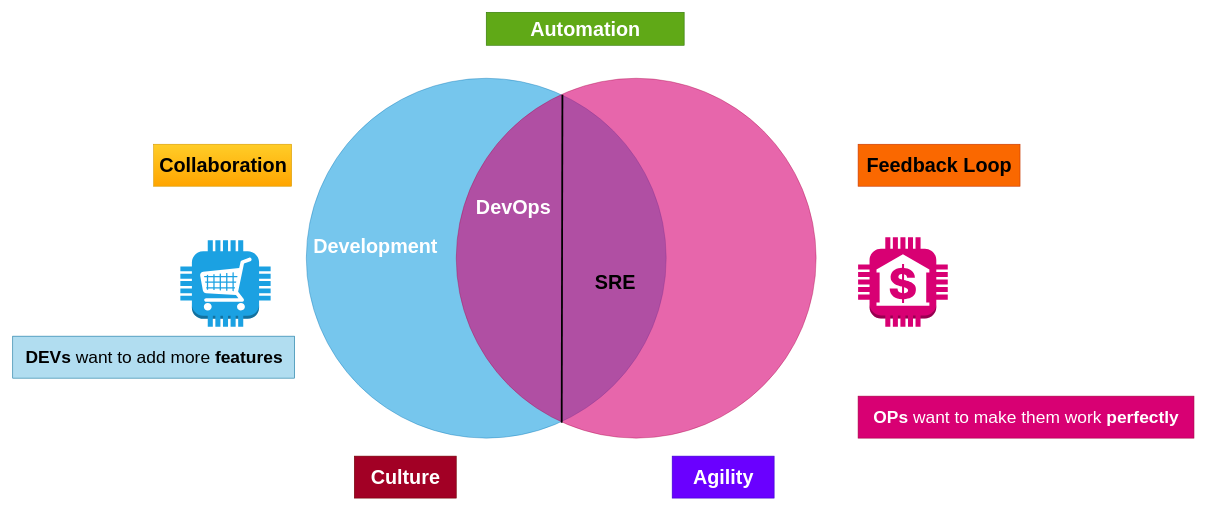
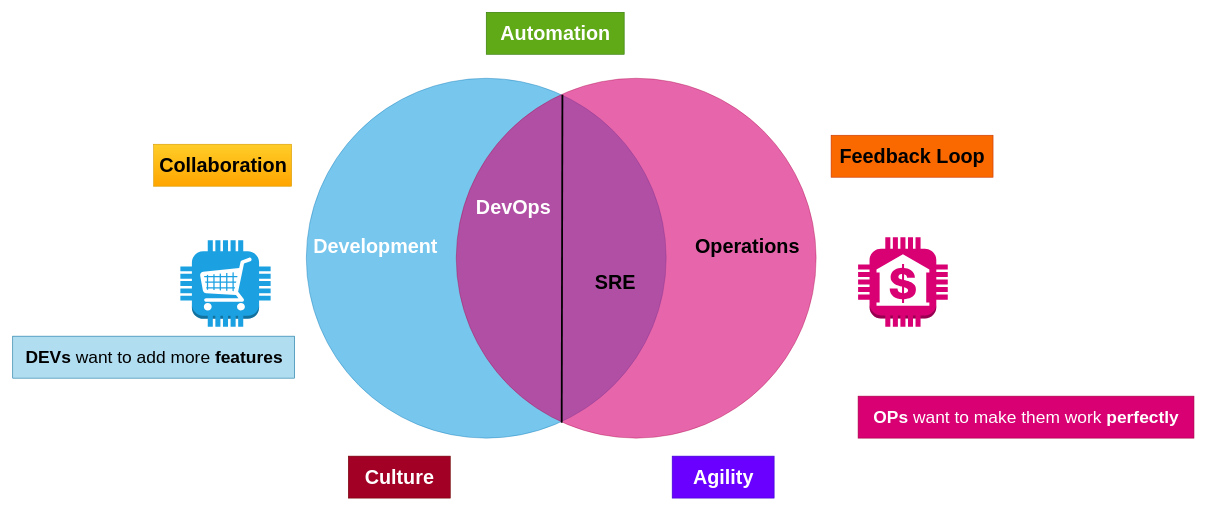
node "Automation": size 198x33 -> 138x42
node "Feedback Loop": moved (939, 165) -> (912, 156)
node "Operations": added
node "Culture": moved (405, 477) -> (399, 477)
